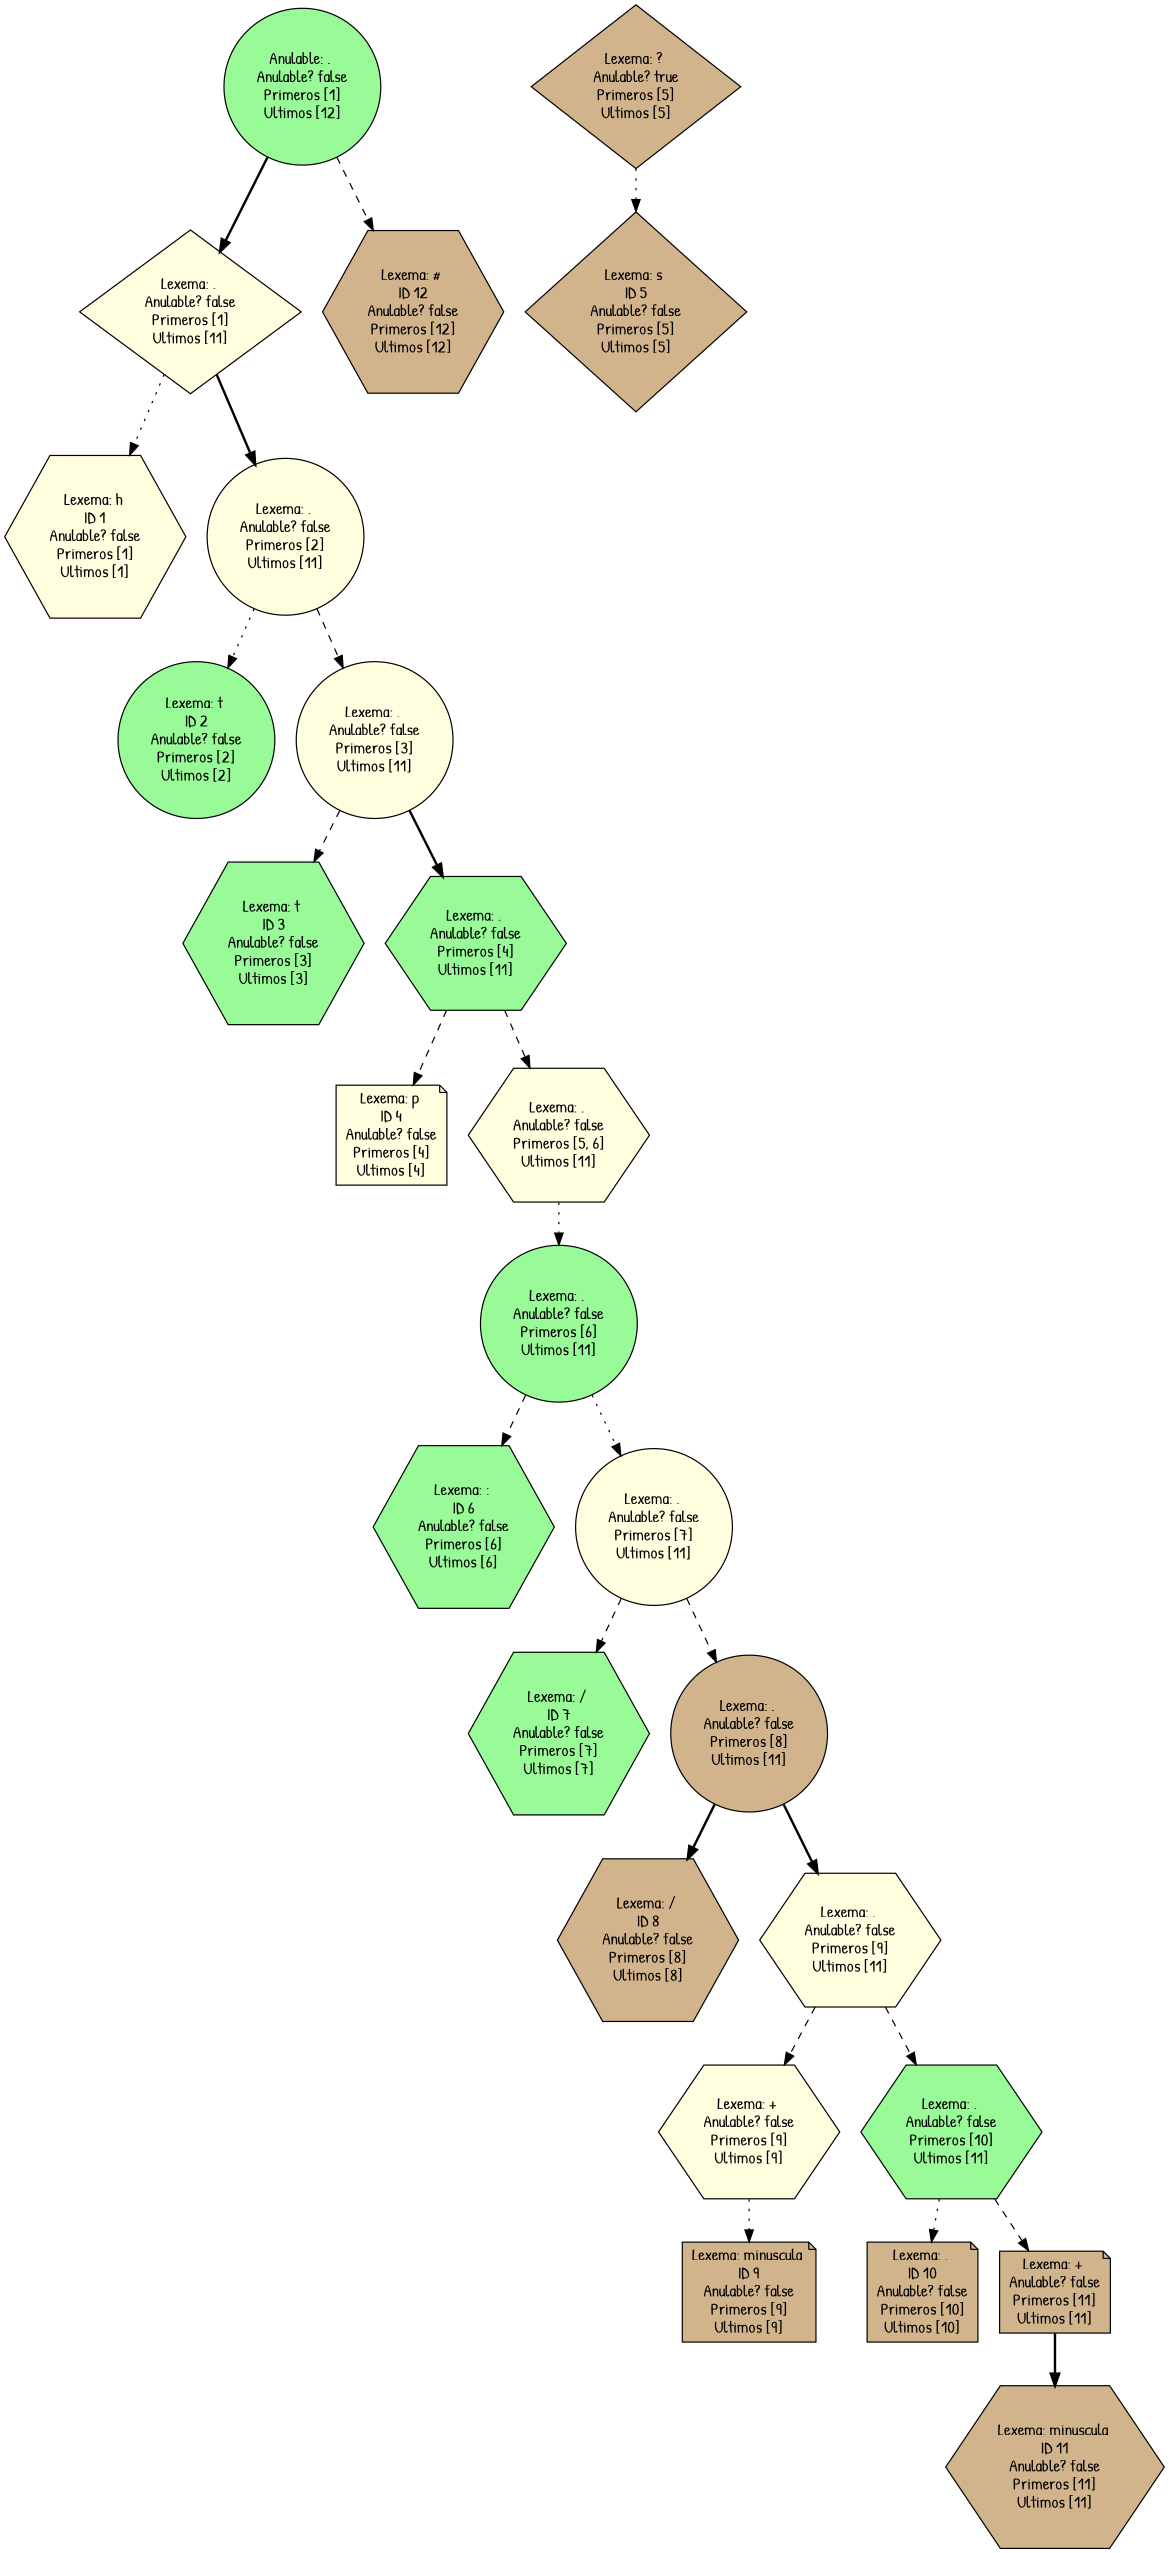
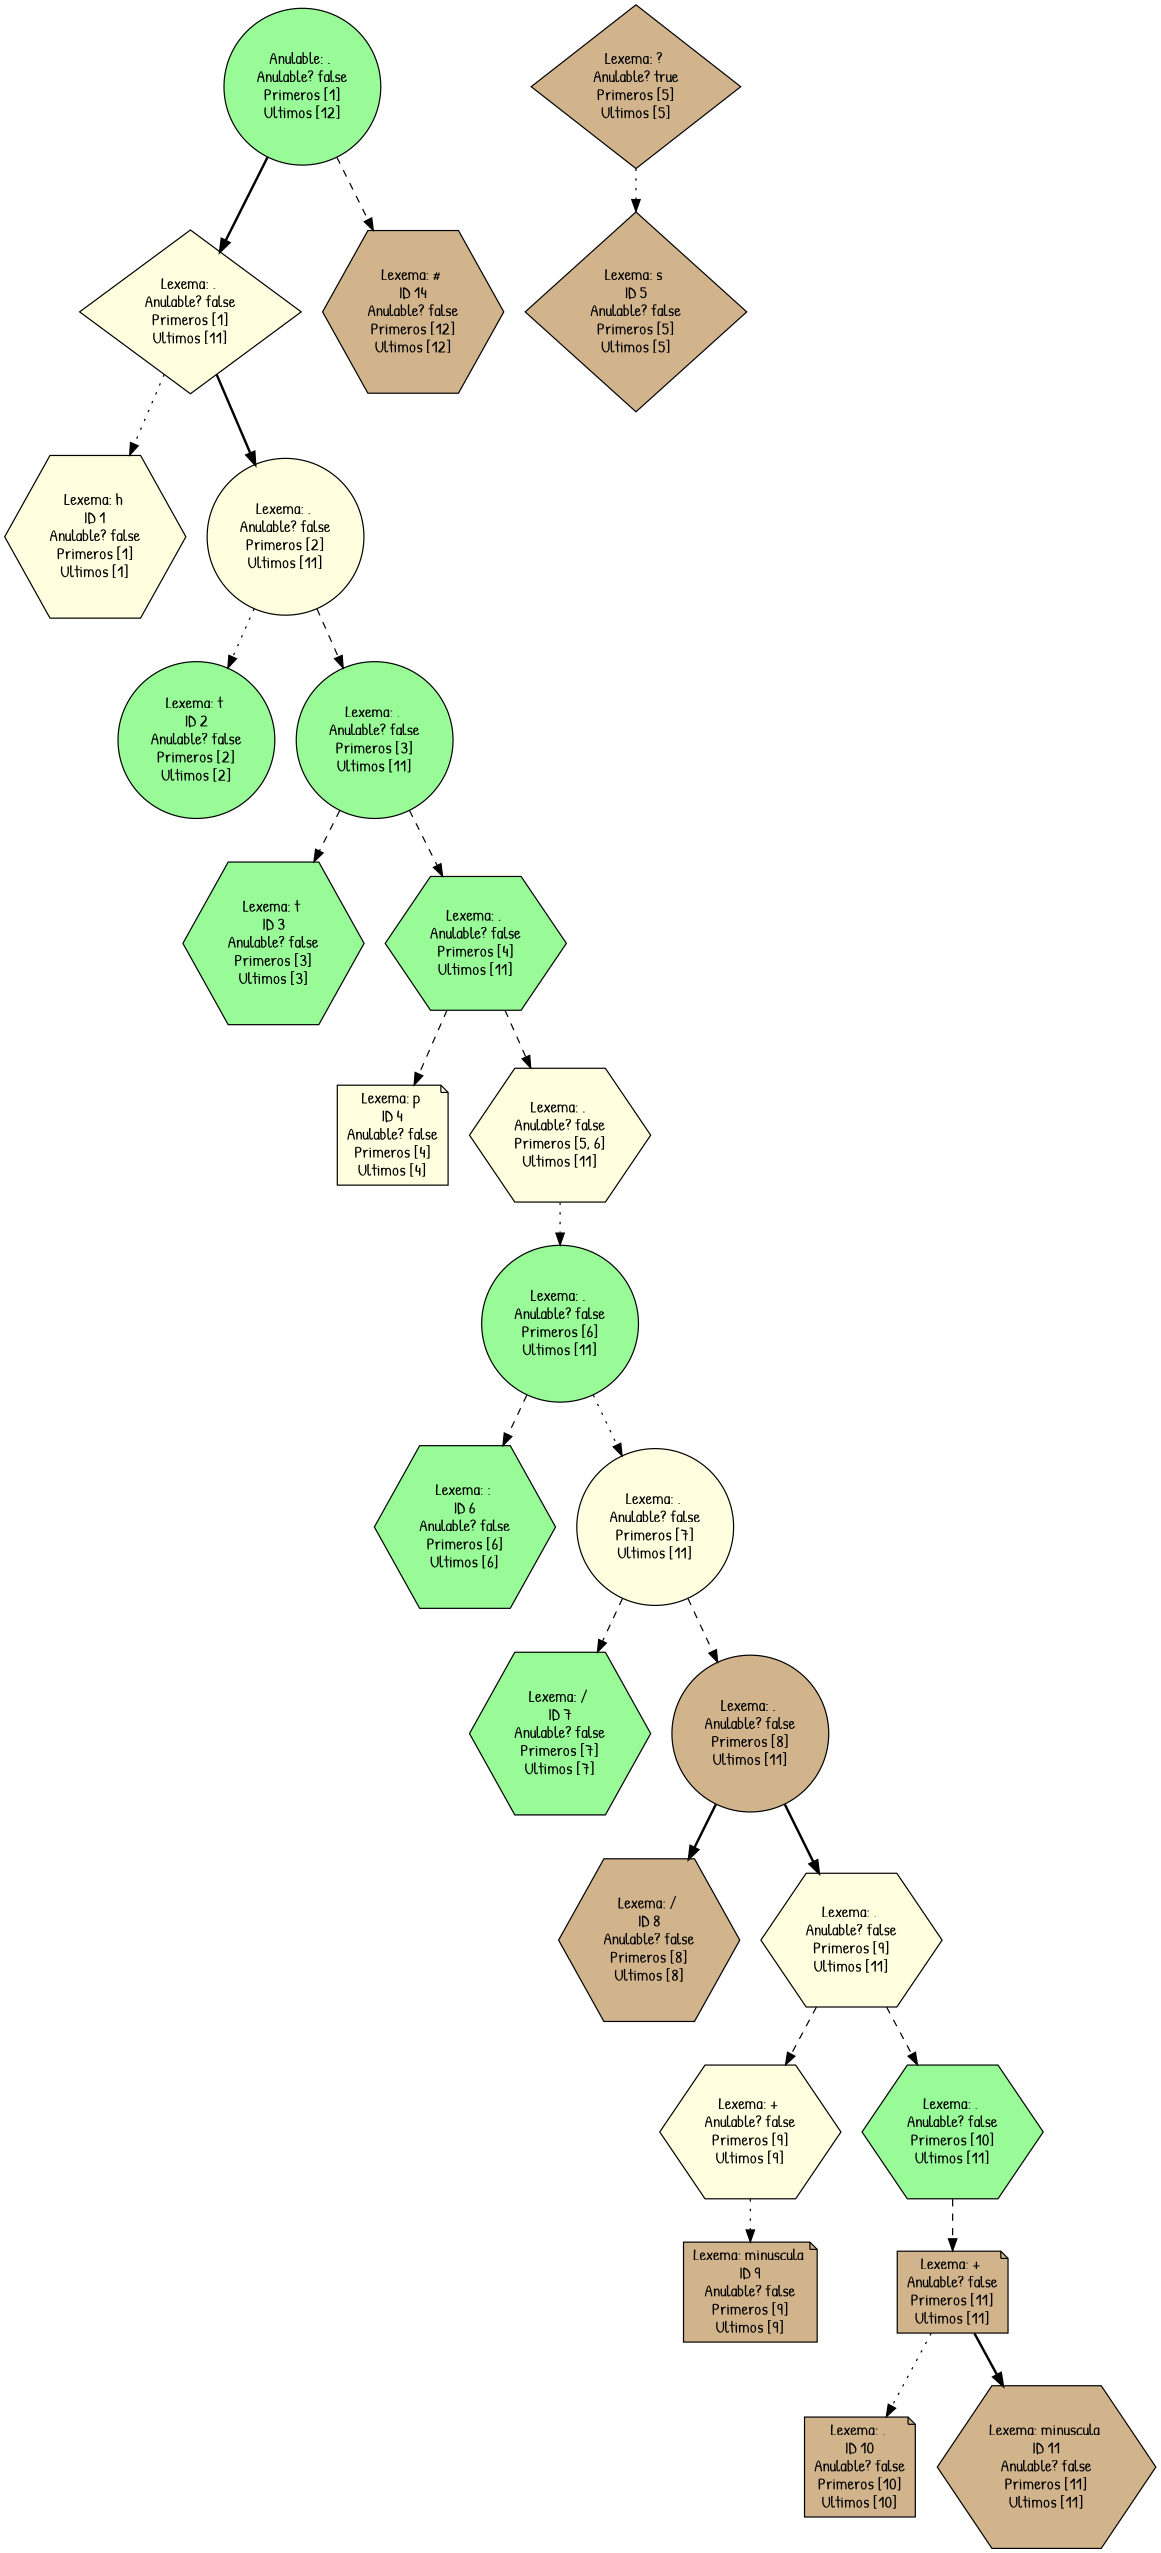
node "Lexema: # ID 12 Anulable? false Primeros [12] Ultimos [12]": label "Lexema: # ID 12 Anulable? false Primeros [12] Ultimos [12]" -> "Lexema: # ID 14 Anulable? false Primeros [12] Ultimos [12]"
node "Lexema: . Anulable? false Primeros [3] Ultimos [11]": fillcolor lightyellow -> palegreen
edge "Lexema: . Anulable? false Primeros [3] Ultimos [11]" -> "Lexema: . Anulable? false Primeros [4] Ultimos [11]": style bold -> dashed
edge "Lexema: . Anulable? false Primeros [10] Ultimos [11]" -> "Lexema: . ID 10 Anulable? false Primeros [10] Ultimos [10]": now "Lexema: + Anulable? false Primeros [11] Ultimos [11]" -> "Lexema: . ID 10 Anulable? false Primeros [10] Ultimos [10]"
